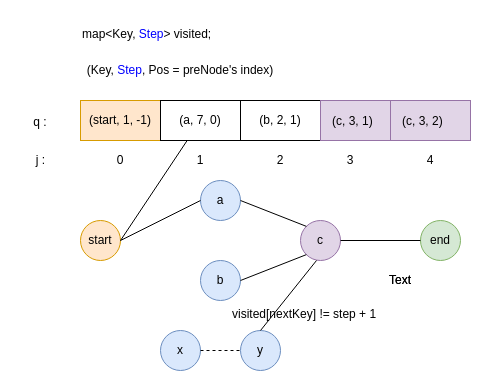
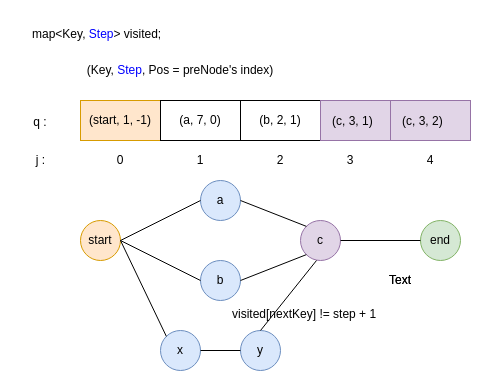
node "map<Key, Step> visited;": moved (181, 36) -> (131, 36)
edge "(a, 7, 0)" -- "start": now "x" -- "start"
edge "start" -- "b": added
edge "x" -- "y": style dashed -> solid
